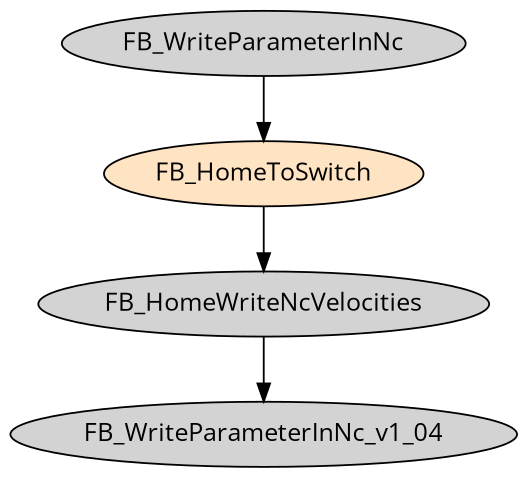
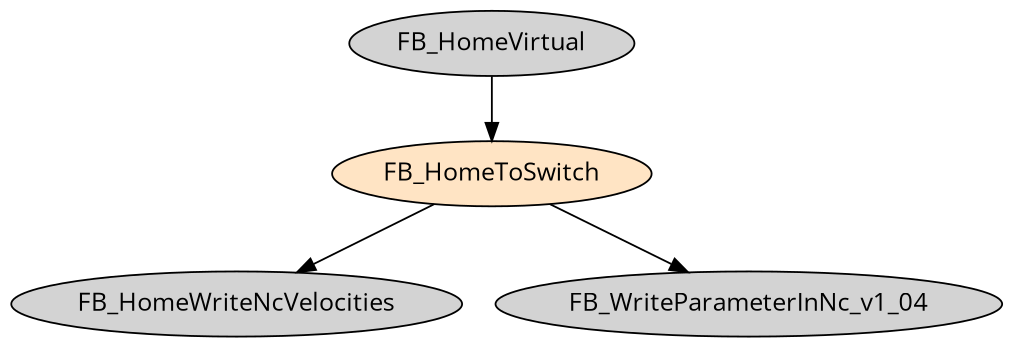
node "FB_WriteParameterInNc": label "FB_WriteParameterInNc" -> "FB_HomeVirtual"
edge "FB_HomeWriteNcVelocities" -> "FB_WriteParameterInNc_v1_04": now "FB_HomeToSwitch" -> "FB_WriteParameterInNc_v1_04"
